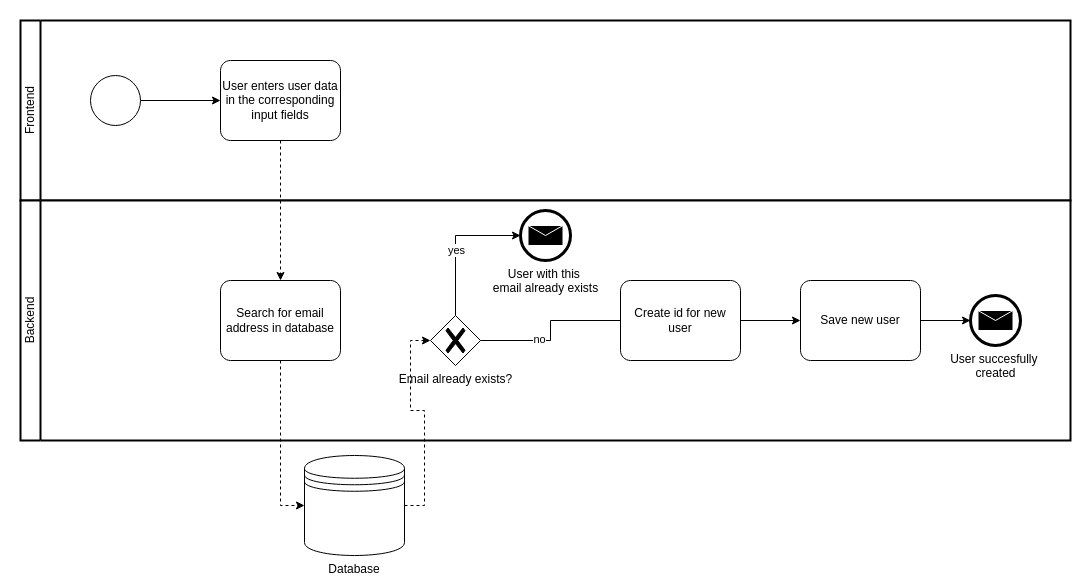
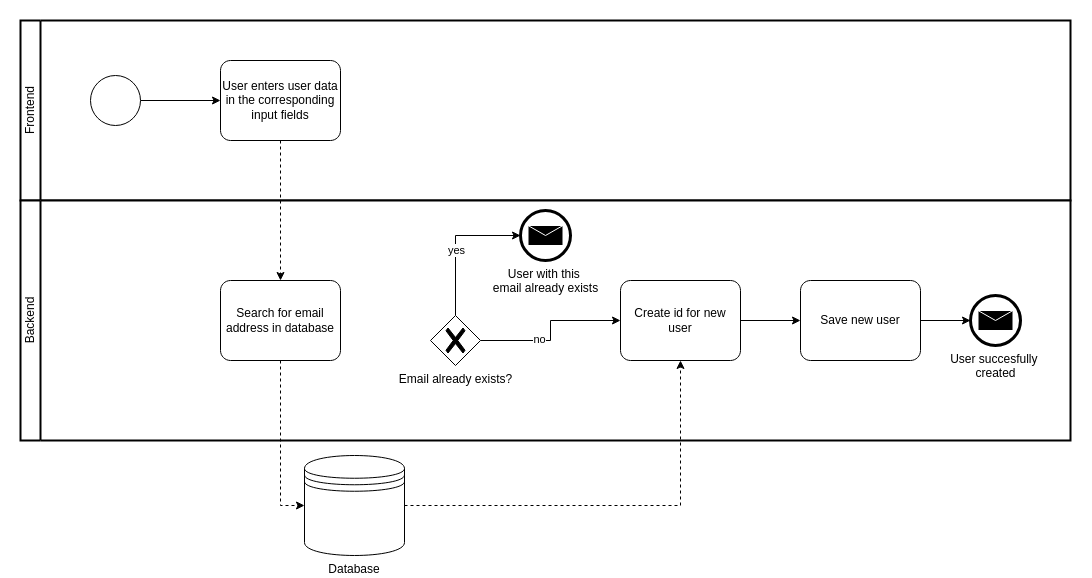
edge "Create id for new user" -- "Email already exists?": arrowhead none -> classic
edge "Database" -> "Email already exists?": now "Database" -> "Create id for new user"
